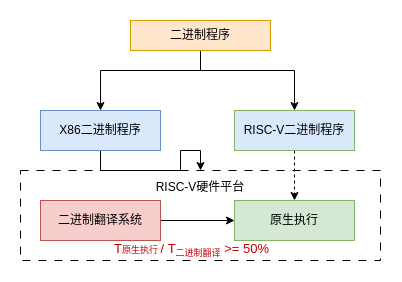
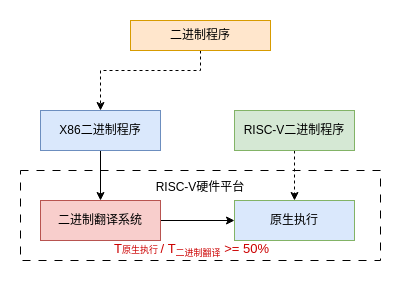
edge "二进制程序" -> "X86二进制程序": style solid -> dashed
edge "二进制程序" -> "RISC-V二进制程序": removed
node "RISC-V二进制程序": fillcolor #dae8fc -> #d5e8d4
edge "X86二进制程序" -> "RISC-V硬件平台": now "X86二进制程序" -> "二进制翻译系统"
node "原生执行": fillcolor #d5e8d4 -> #dae8fc
